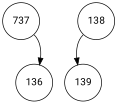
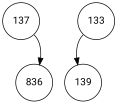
node "737": label "737" -> "137"
node "138": label "138" -> "133"
node "136": label "136" -> "836"
